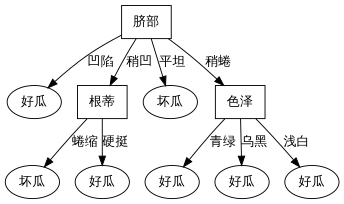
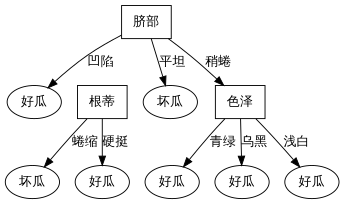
edge "脐部" -> "根蒂": removed, label "稍凹"
